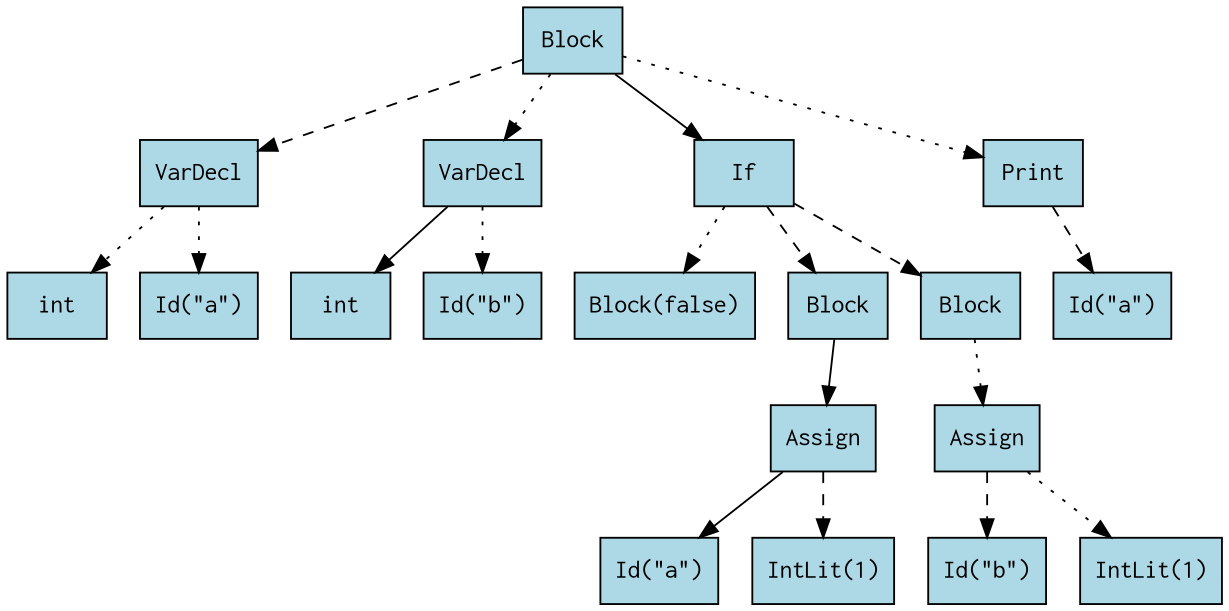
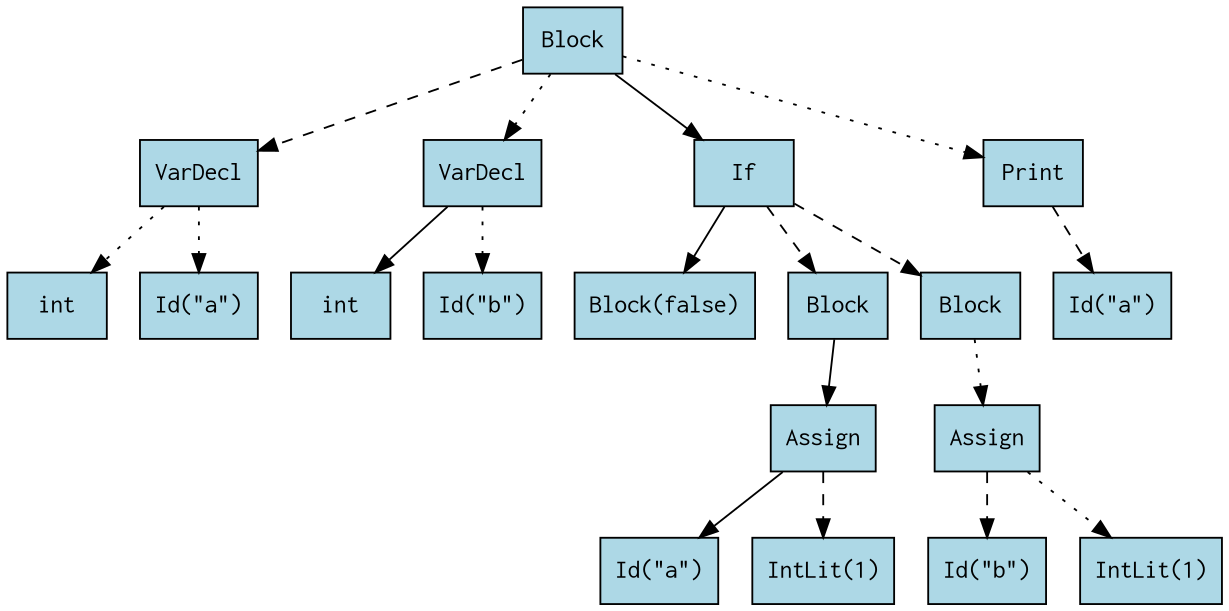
edge "If" -> "Block(false)": style dotted -> solid
